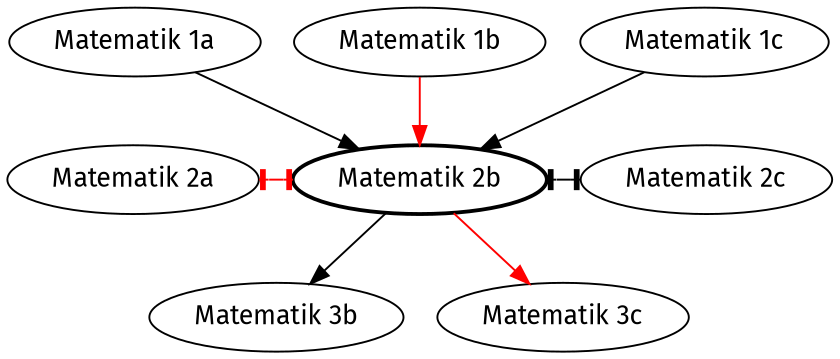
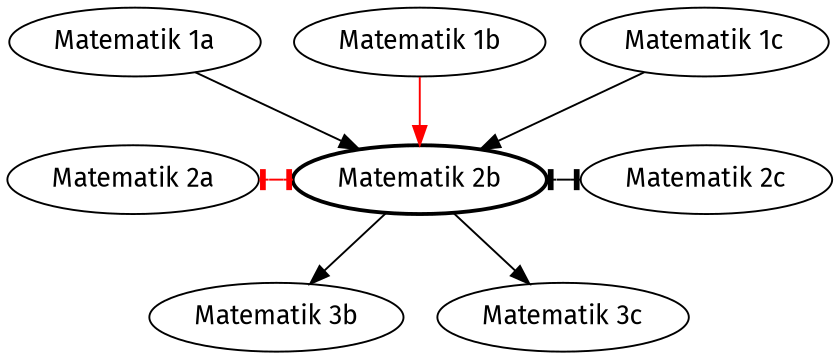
edge "Matematik 2b" -> "Matematik 3c": color red -> black
